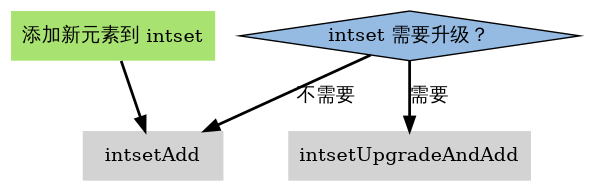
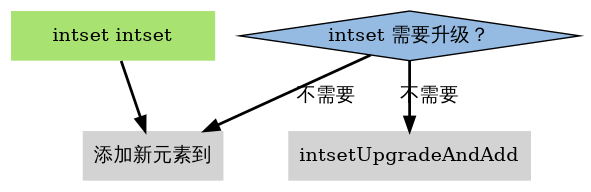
node "添加新元素到 intset": label "添加新元素到 intset" -> "intset intset"
edge "intset 需要升级？" -> "intsetUpgradeAndAdd": label "需要" -> "不需要"
node "intsetAdd": label "intsetAdd" -> "添加新元素到"
